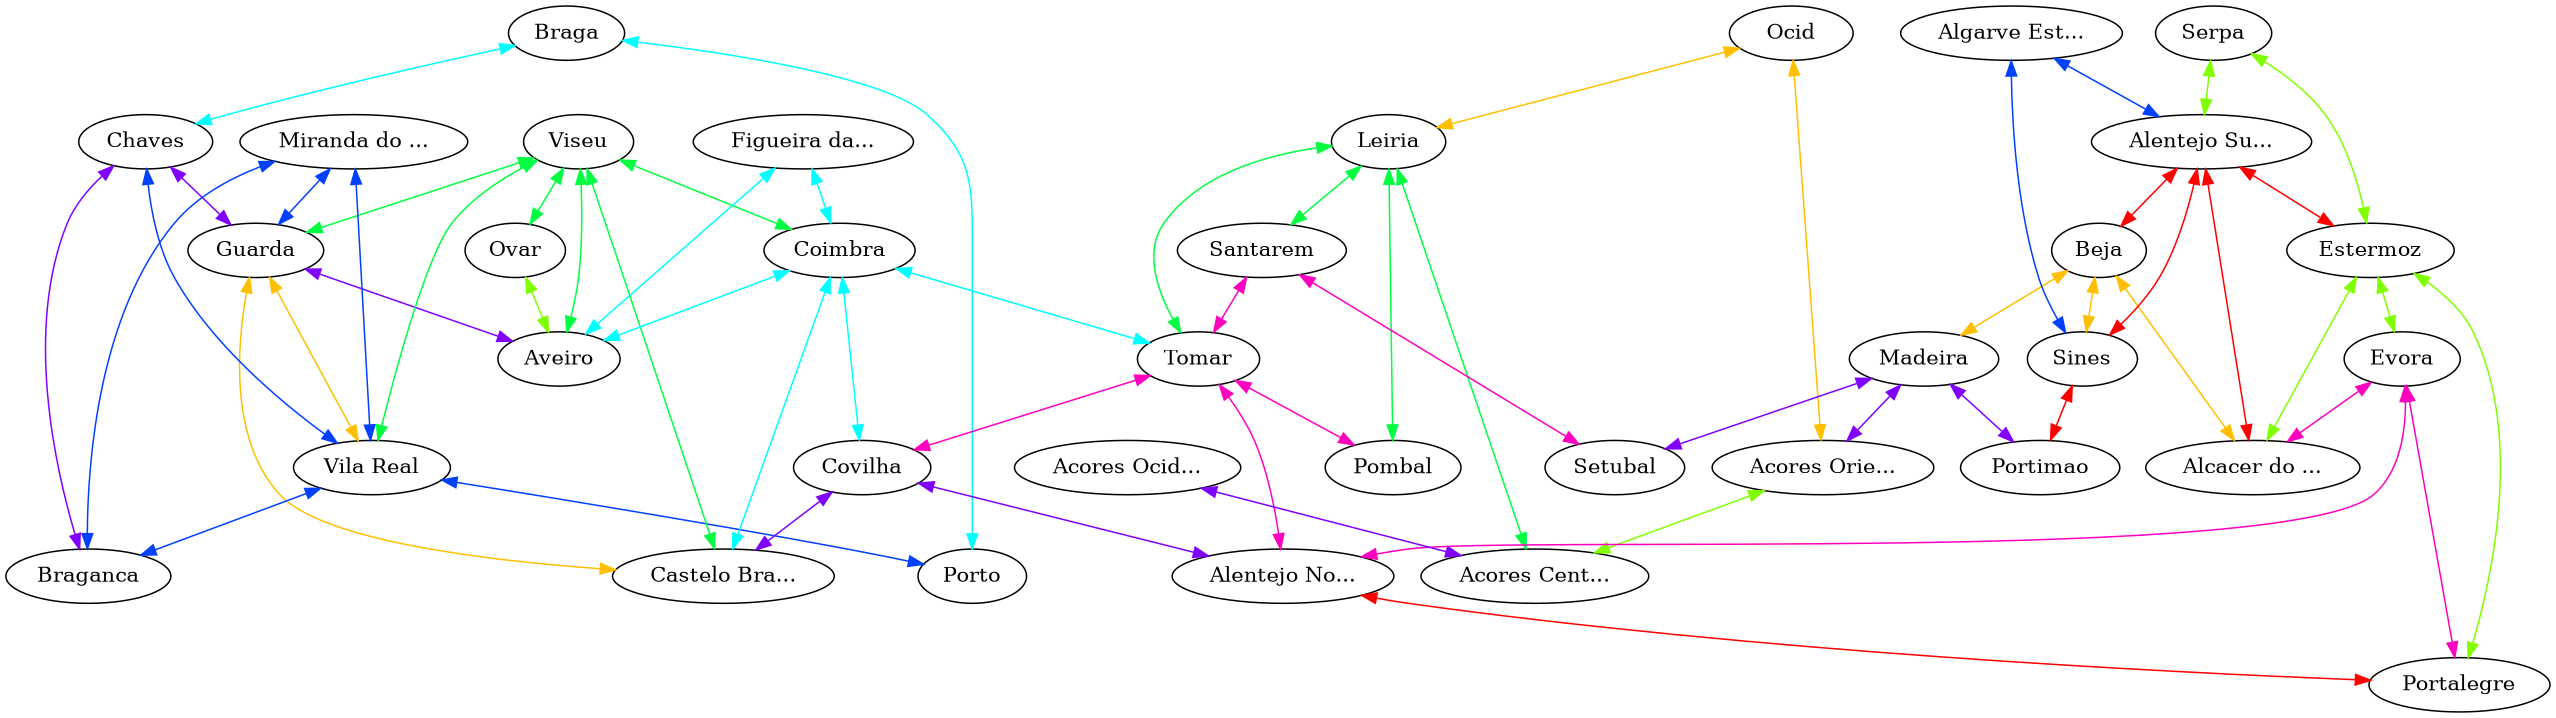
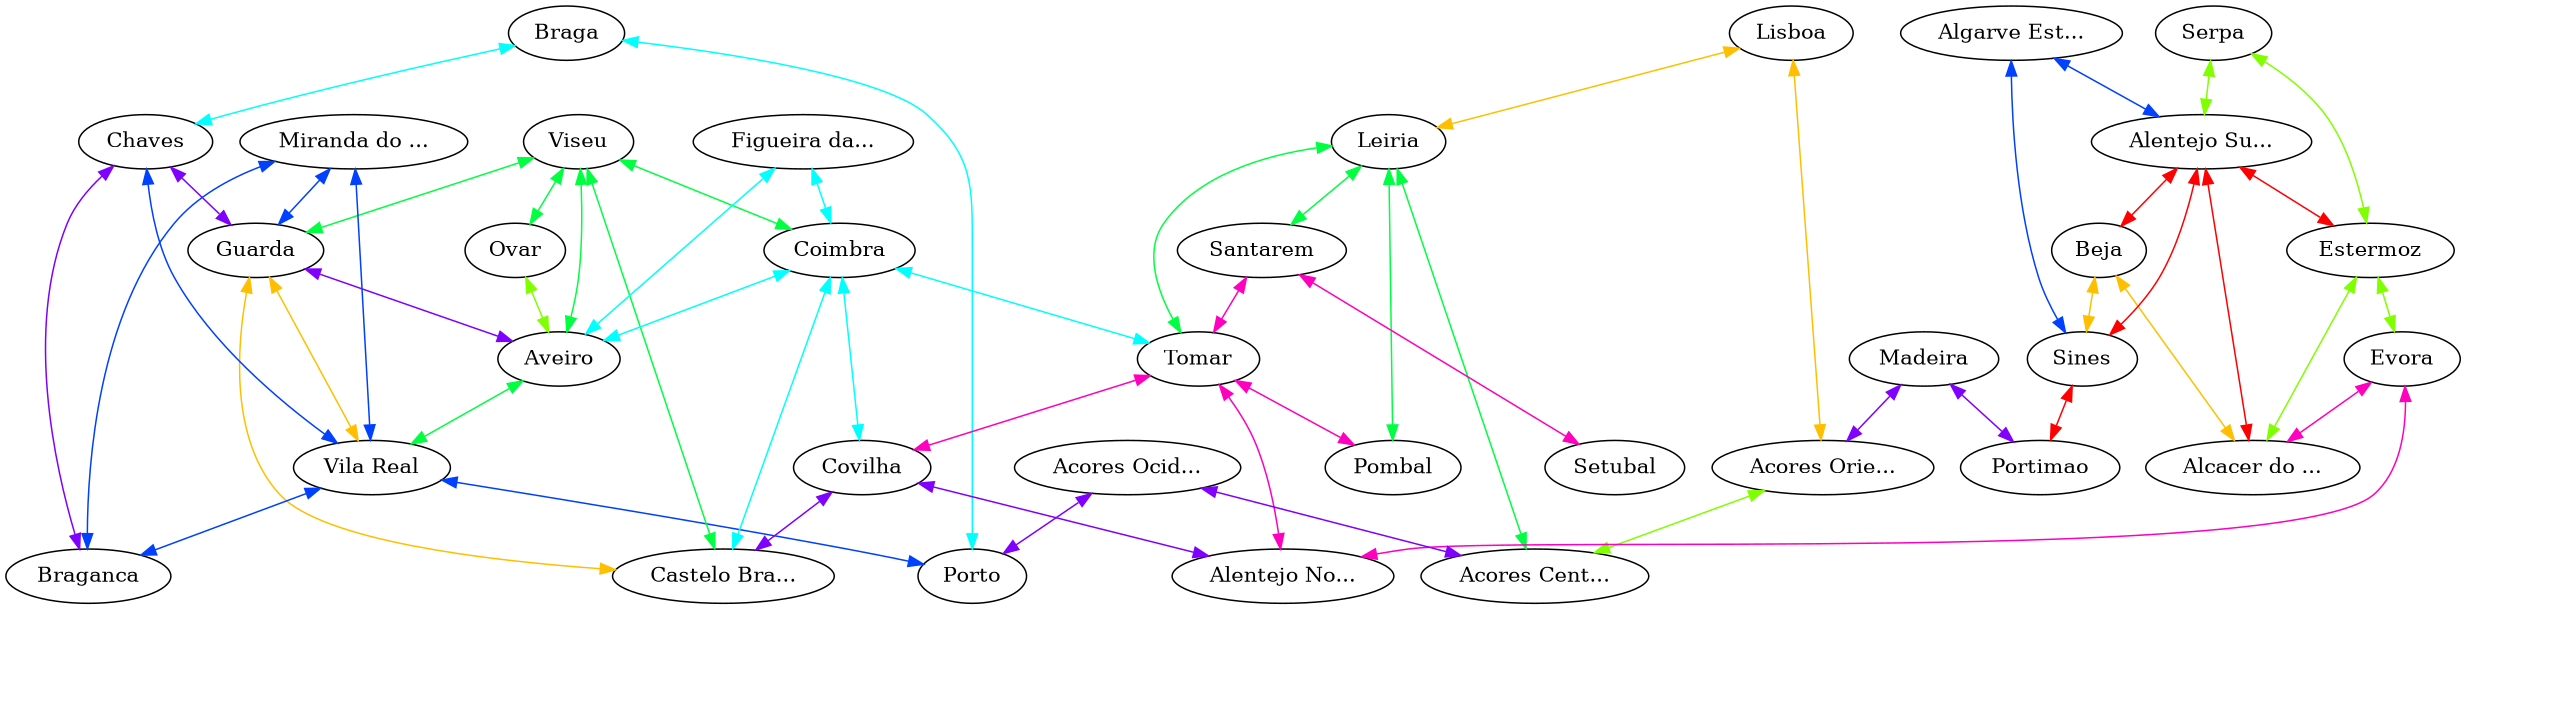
node "Ocid": label "Ocid" -> "Lisboa"
edge "Viseu" -- "Vila Real": now "Aveiro" -- "Vila Real"
edge "Beja" -- "Madeira": removed
edge "Madeira" -- "Setubal": removed
edge "Acores Ocid..." -- "Porto": added
node "Portalegre": removed
